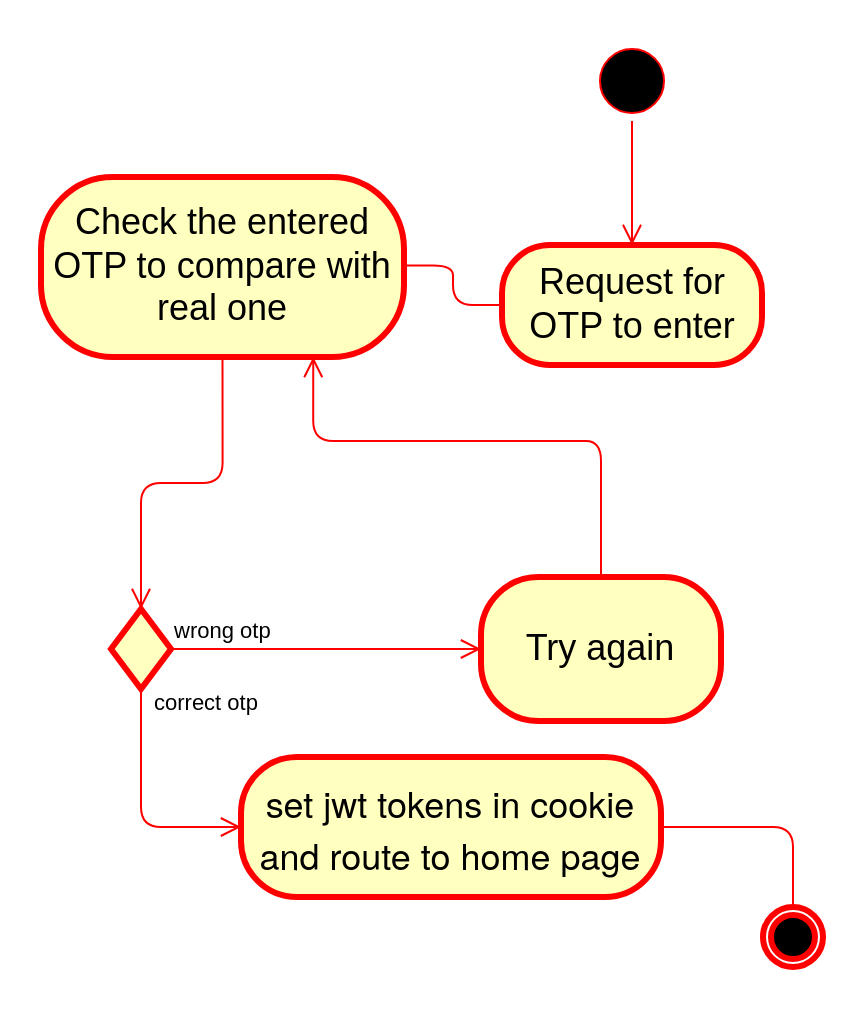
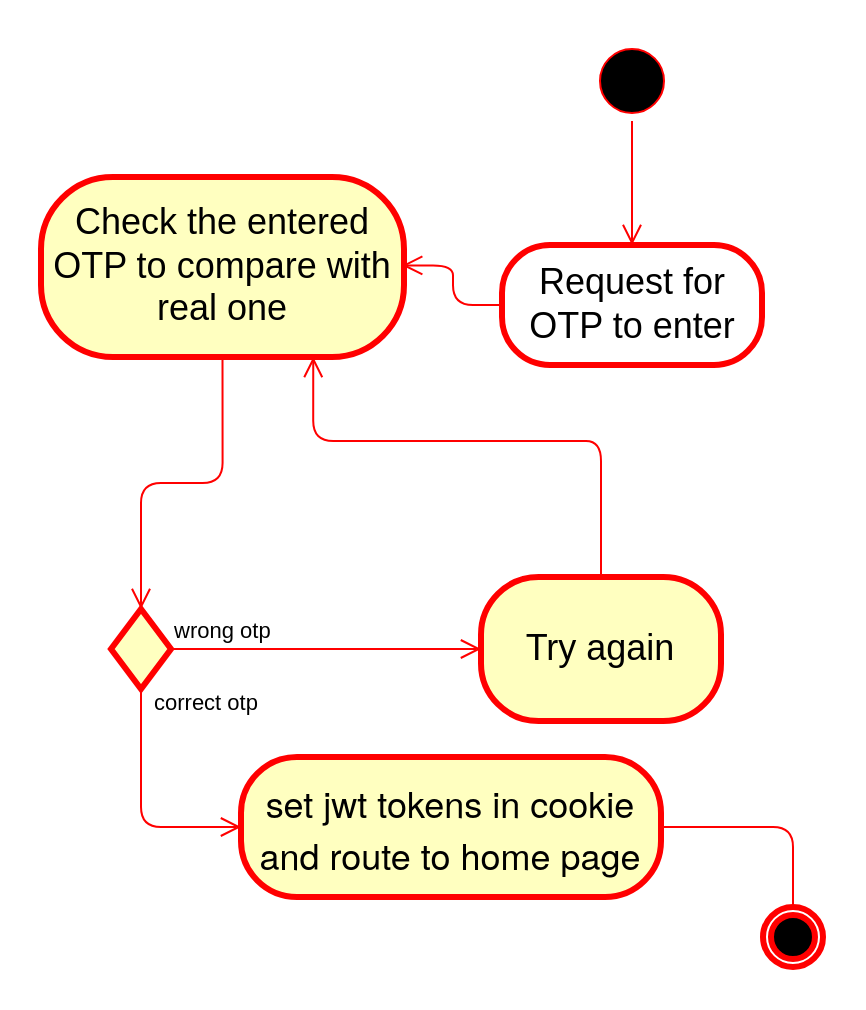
edge "Check the entered OTP to compare with real one" -- "Request for OTP to enter": arrowhead none -> open
node "Request for OTP to enter": fillcolor #ffffc0 -> #ffffff
